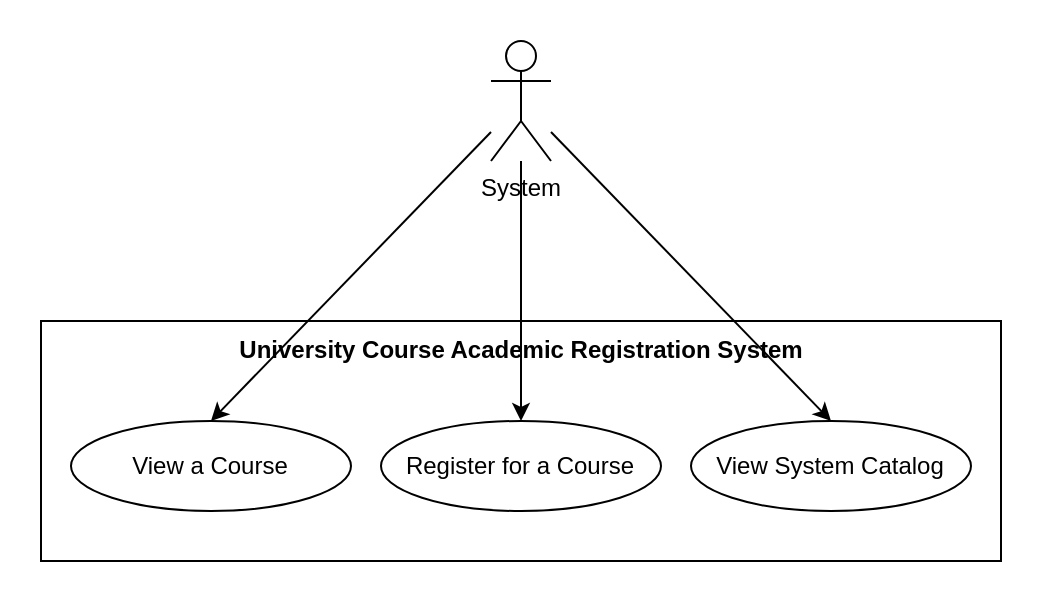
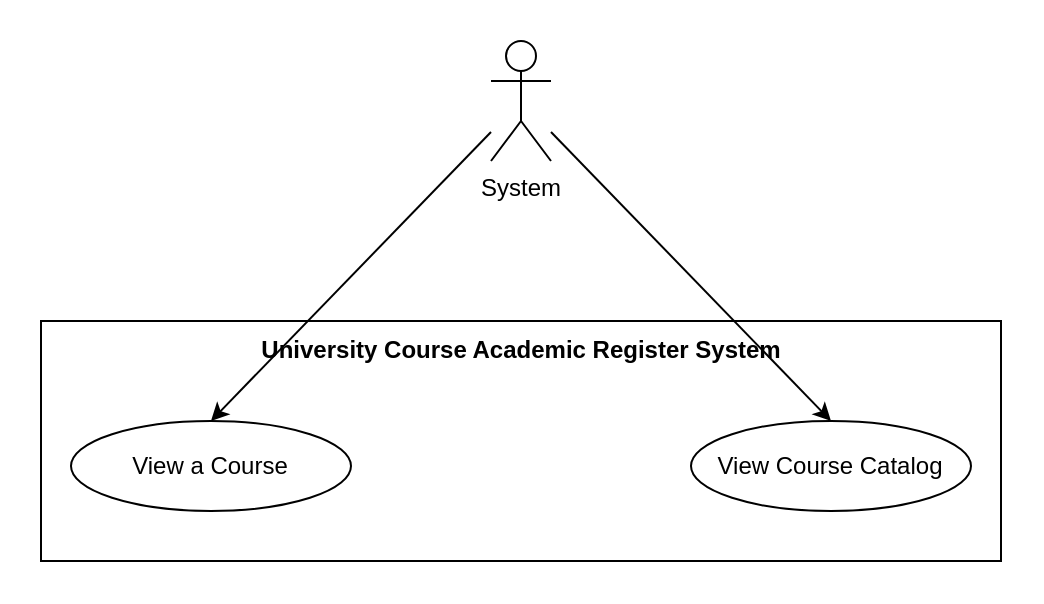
edge "System" -> "Register for a Course": removed
node "University Course Academic Registration System": label "University Course Academic Registration System" -> "University Course Academic Register System"
node "Register for a Course": removed
node "View System Catalog": label "View System Catalog" -> "View Course Catalog"
